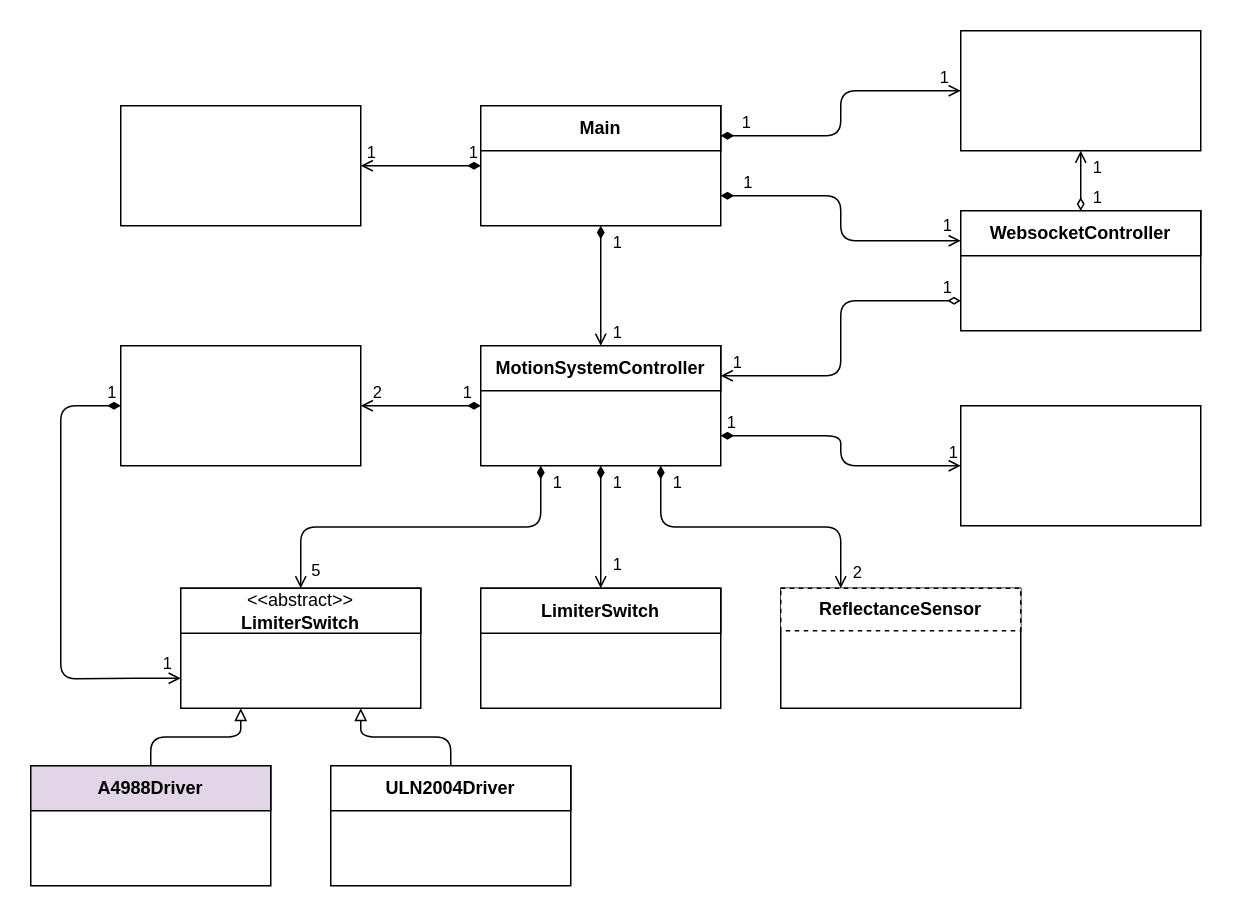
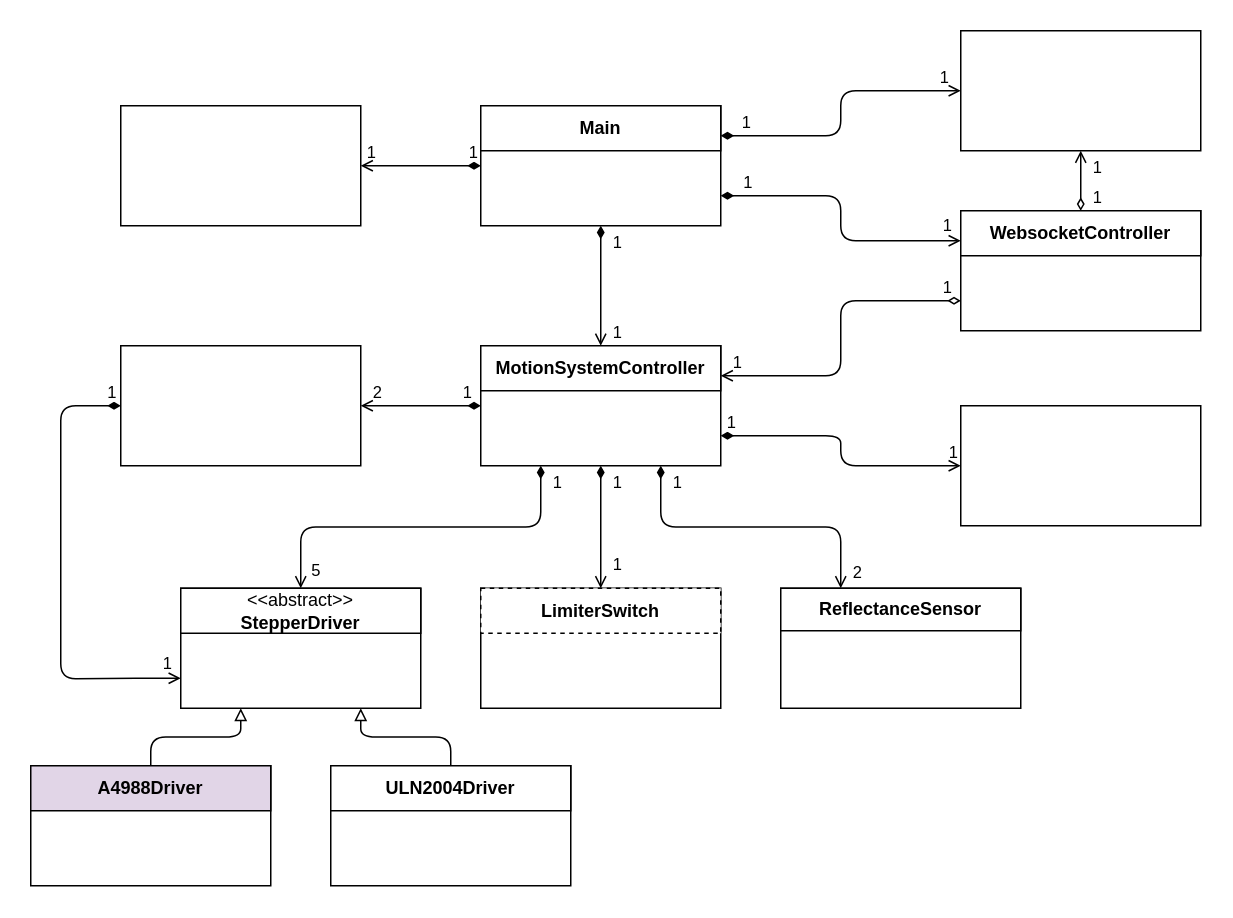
node "ReflectanceSensor": style dashed -> solid
node "<<abstract>> LimiterSwitch": label "<<abstract>> LimiterSwitch" -> "<<abstract>> StepperDriver"
node "LimiterSwitch": style solid -> dashed
